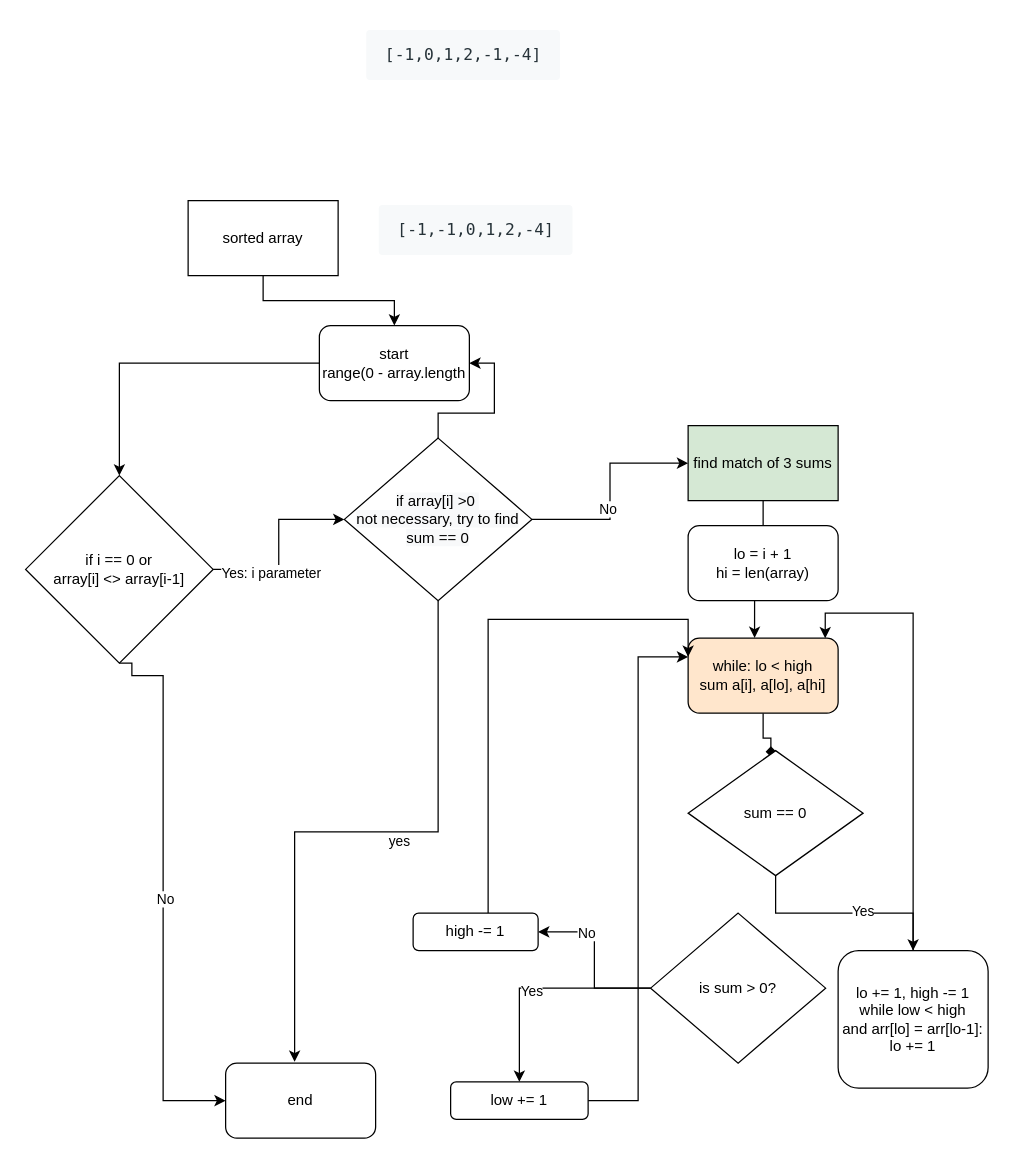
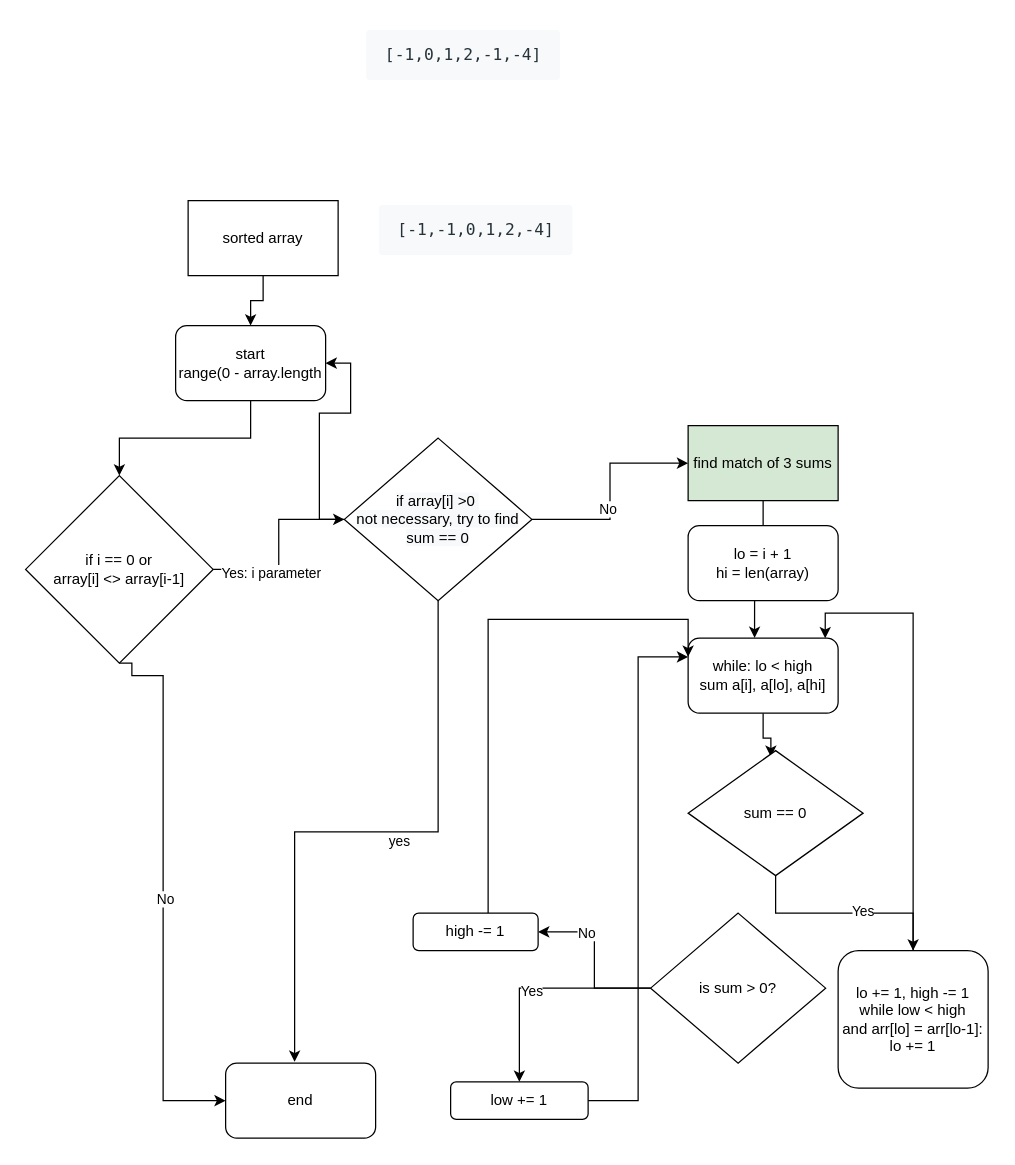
node "start range(0 - array.length": moved (394, 363) -> (251, 363)
node "while: lo < high sum a[i], a[lo], a[hi]": fillcolor #ffe6cc -> #ffffff
edge "while: lo < high sum a[i], a[lo], a[hi]" -> "sum == 0": arrowhead diamond -> classic
